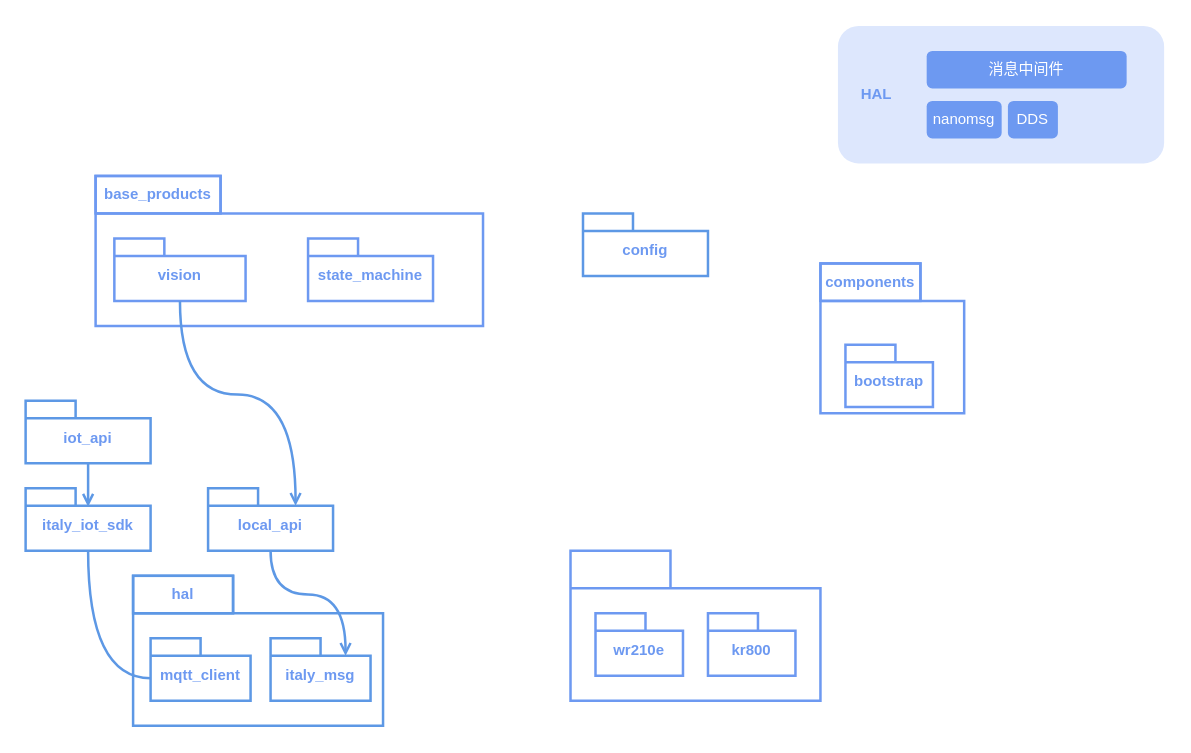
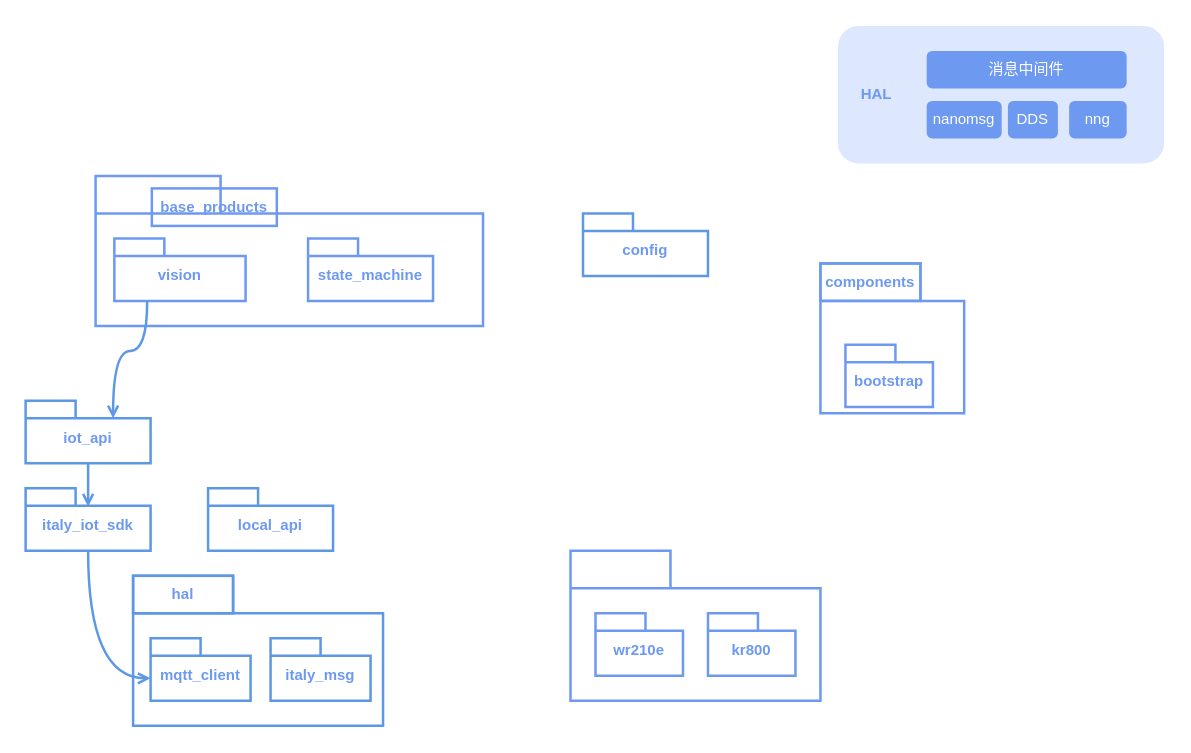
node "nng": added
node "base_products": moved (158, 194) -> (214, 207)
edge "vision" -> "iot_api": added
edge "vision" -> "local_api": removed
edge "local_api" -> "italy_msg": removed
edge "italy_iot_sdk" -- "mqtt_client": arrowhead none -> open
